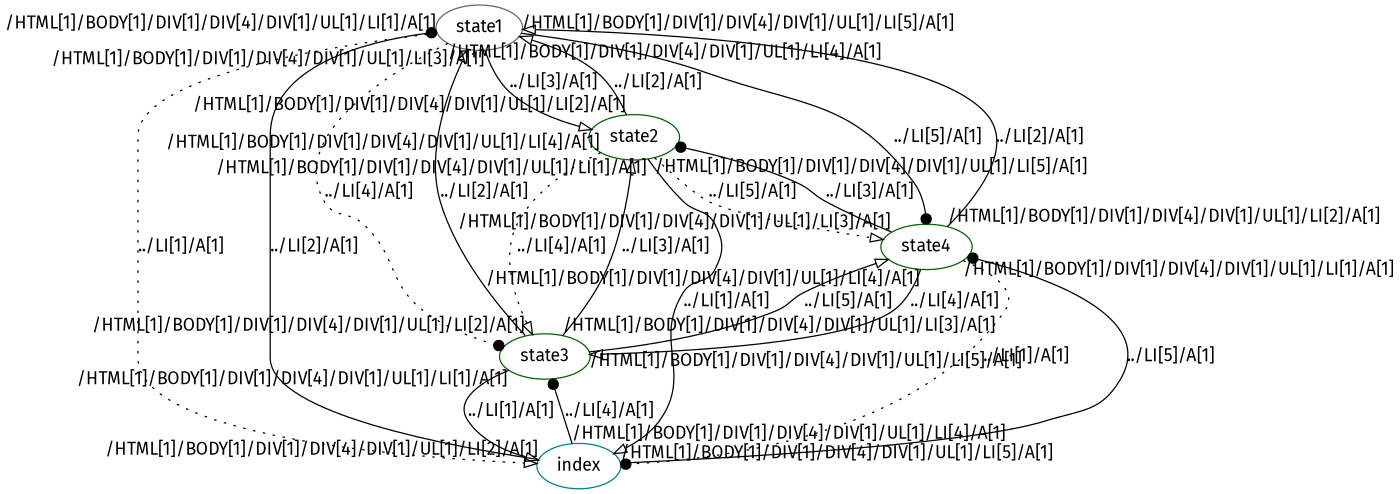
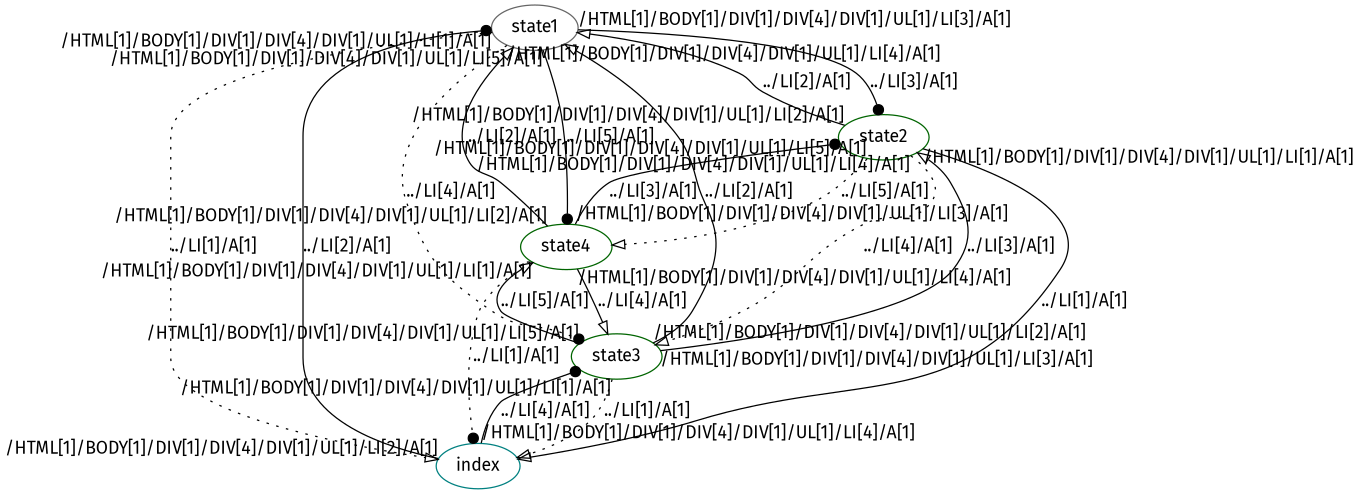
edge "state1" -> "state2": arrowhead onormal -> dot
edge "state3" -> "index": style solid -> dotted
edge "index" -> "state4": removed, label "../LI[5]/A[1]"
